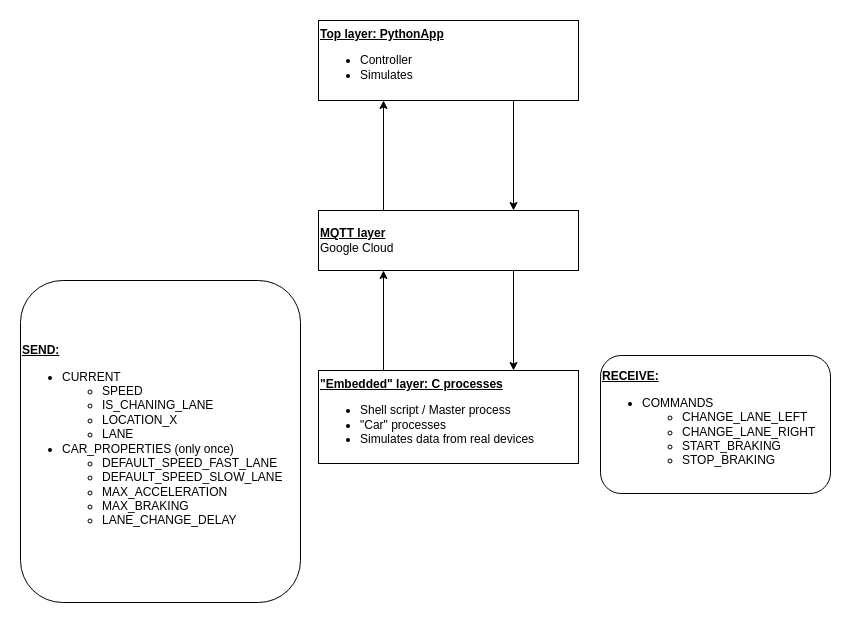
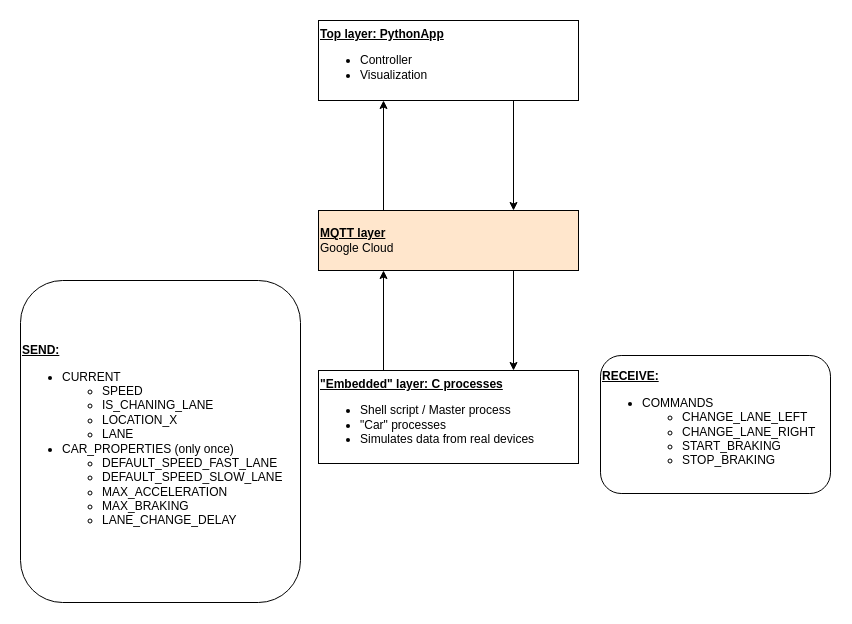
node "Top layer: PythonApp Controller Simulates": label "Top layer: PythonApp Controller Simulates" -> "Top layer: PythonApp Controller Visualization"
node "MQTT layer Google Cloud": fillcolor #ffffff -> #ffe6cc
